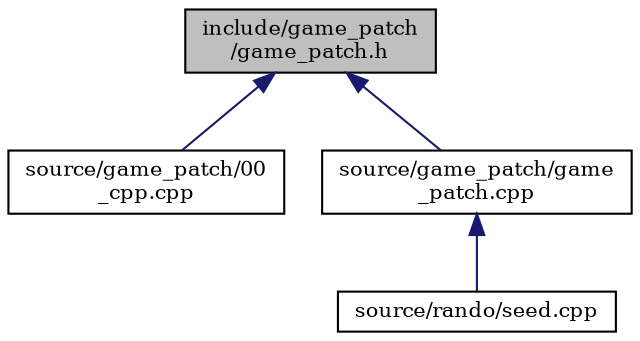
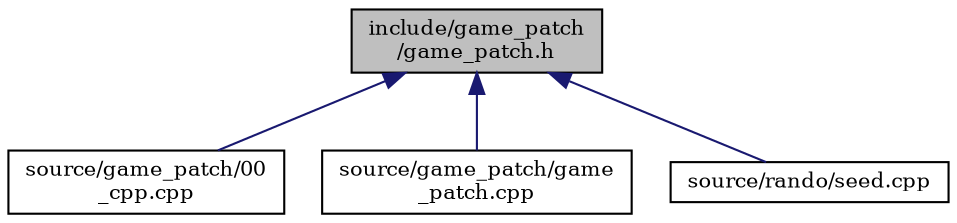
edge "source/rando/seed.cpp" -> "source/game_patch/game _patch.cpp": now "source/rando/seed.cpp" -> "include/game_patch /game_patch.h"
